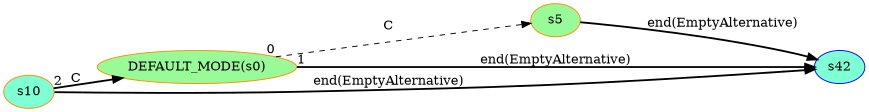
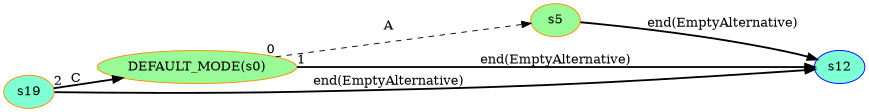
edge "DEFAULT_MODE(s0)" -> "s5": label "C" -> "A"
node "s42": label "s42" -> "s12"
node "s10": label "s10" -> "s19"
